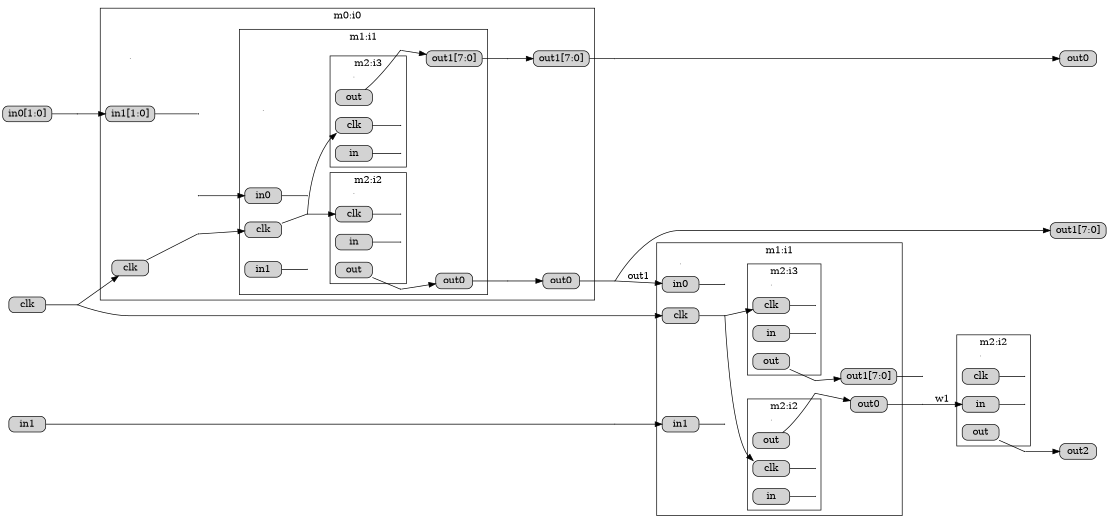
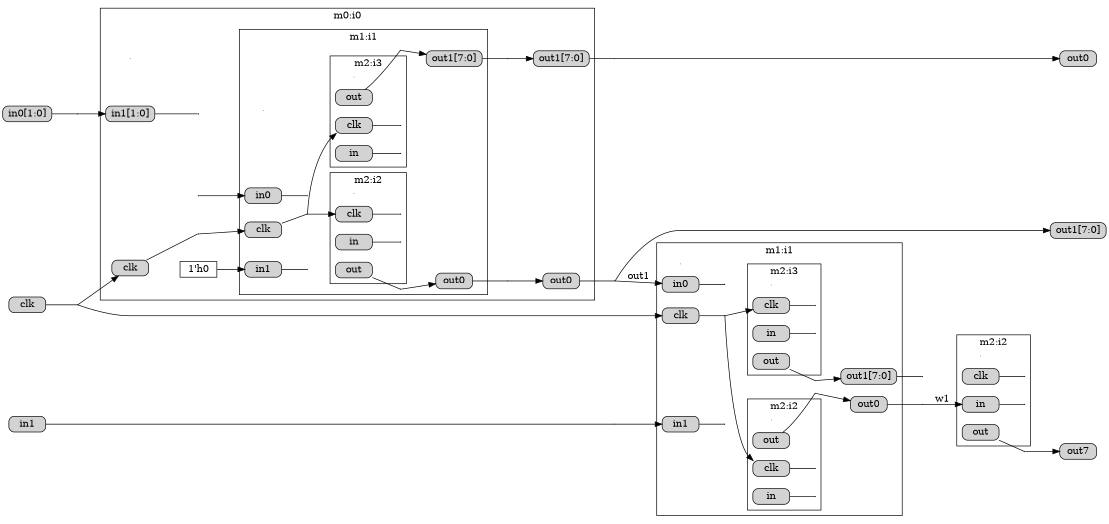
node "1'h0": added
node "out2": label "out2" -> "out7"
